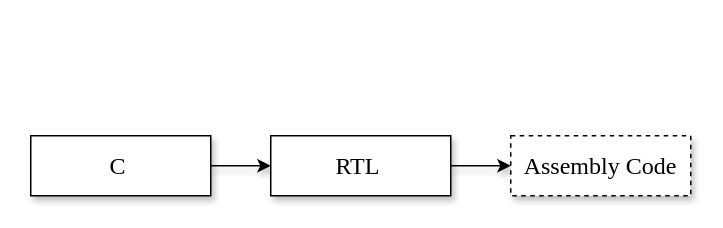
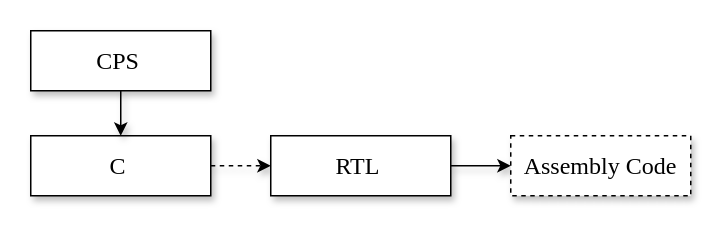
node "CPS": added
edge "CPS" -> "C": added
edge "C" -> "RTL": style solid -> dashed
